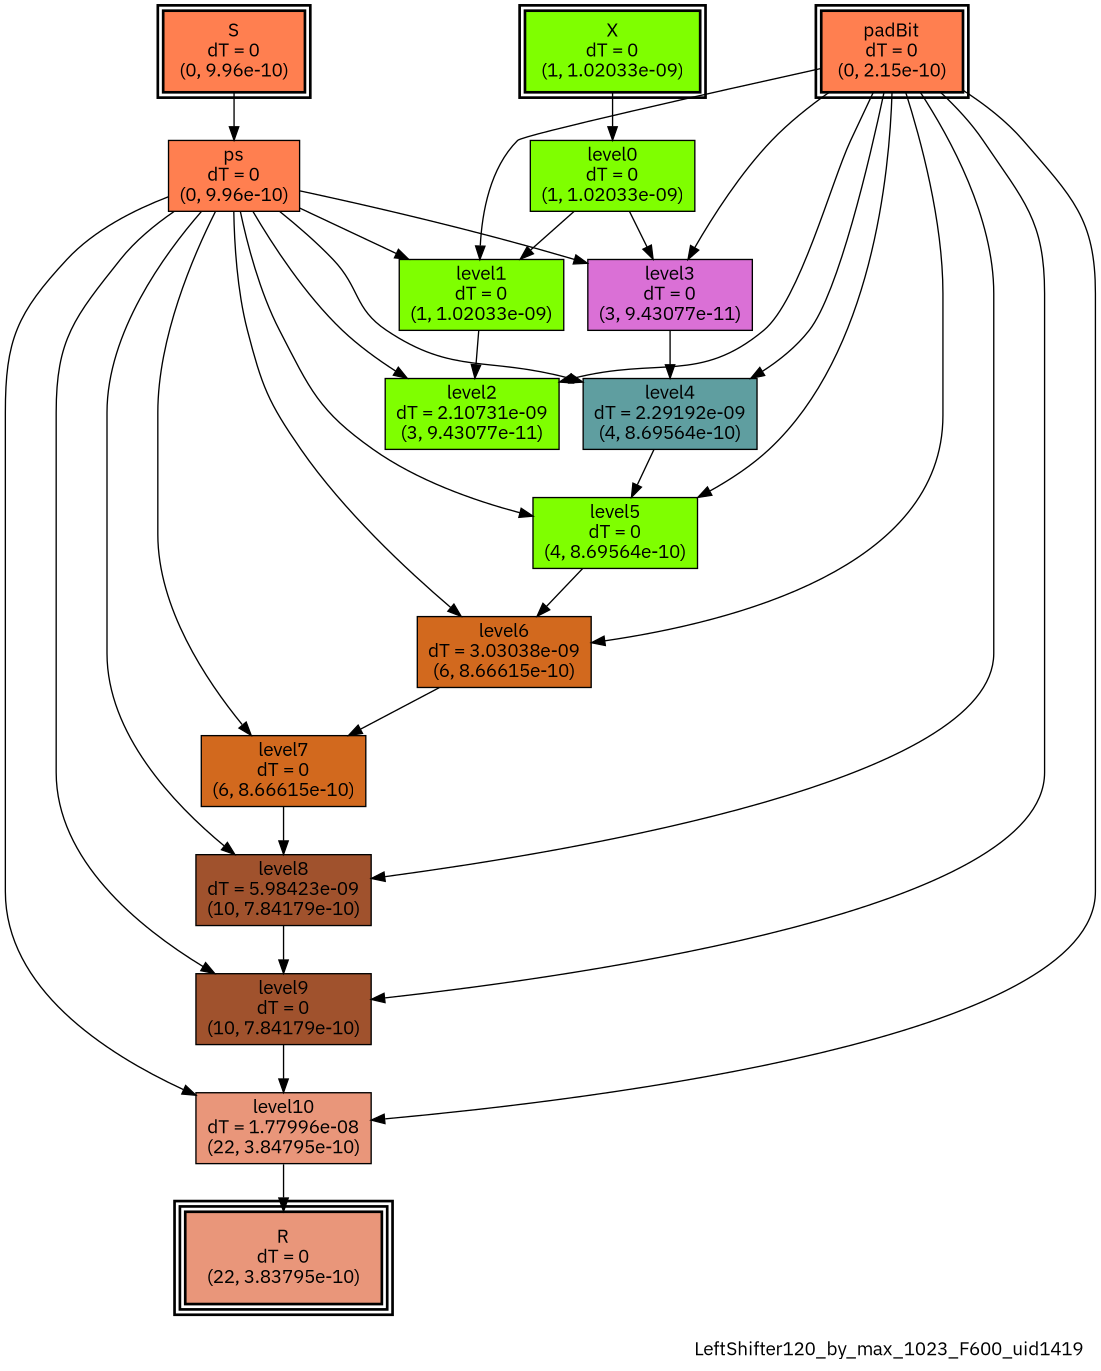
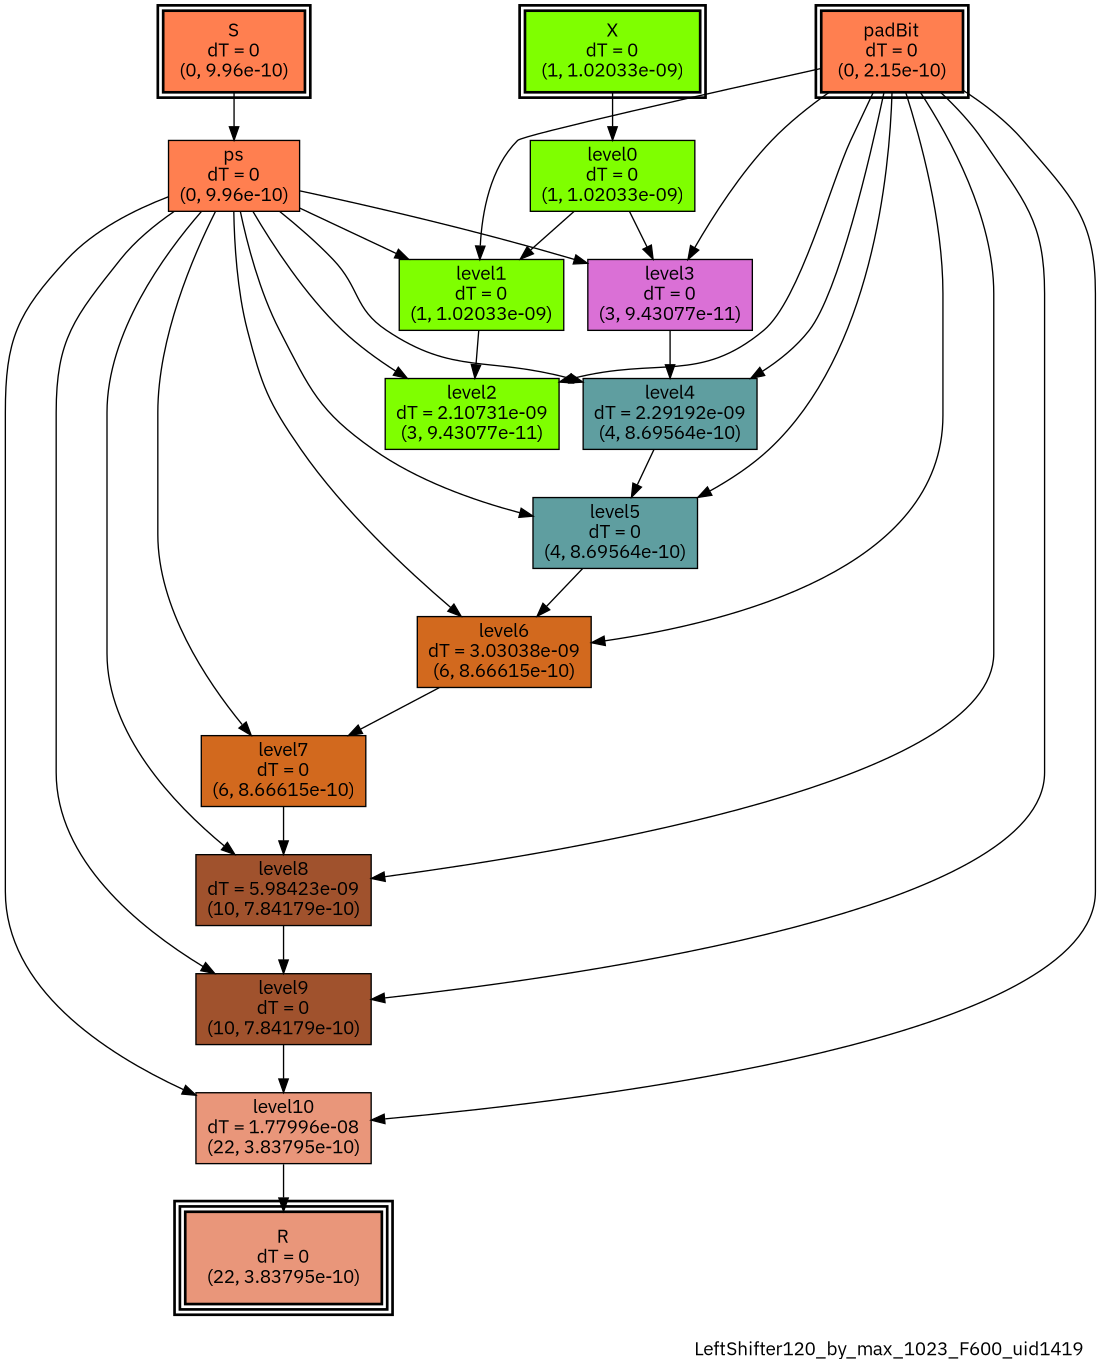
node "level5 dT = 0 (4, 8.69564e-10)": fillcolor chartreuse -> cadetblue
node "level10 dT = 1.77996e-08 (22, 3.84795e-10)": label "level10 dT = 1.77996e-08 (22, 3.84795e-10)" -> "level10 dT = 1.77996e-08 (22, 3.83795e-10)"
